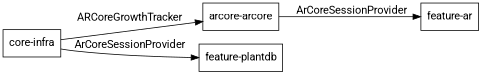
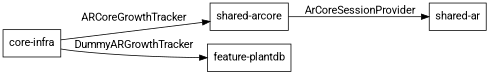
node "arcore-arcore": label "arcore-arcore" -> "shared-arcore"
node "feature-ar": label "feature-ar" -> "shared-ar"
edge "core-infra" -> "feature-plantdb": label "ArCoreSessionProvider" -> "DummyARGrowthTracker"
